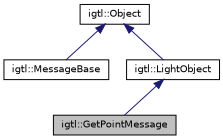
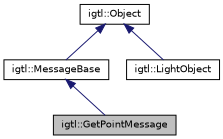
edge "igtl::GetPointMessage" -> "igtl::LightObject": now "igtl::GetPointMessage" -> "igtl::MessageBase"
